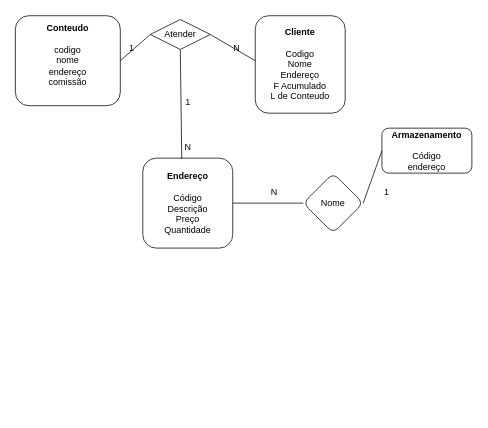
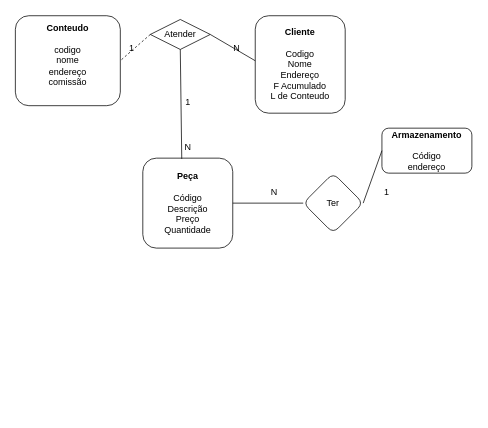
edge "Atender" -- "Conteudo codigo nome endereço comissão": style solid -> dashed
node "Endereço Código Descrição Preço Quantidade": label "Endereço Código Descrição Preço Quantidade" -> "Peça Código Descrição Preço Quantidade"
node "Nome": label "Nome" -> "Ter"
